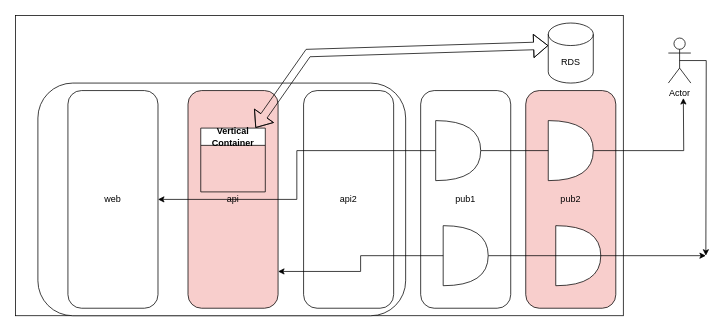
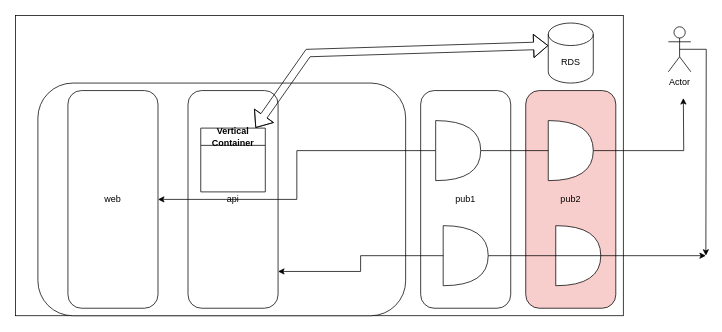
node "Actor": moved (679, 60) -> (679, 49)
node "api": fillcolor #f8cecc -> #ffffff
node "api2": removed
